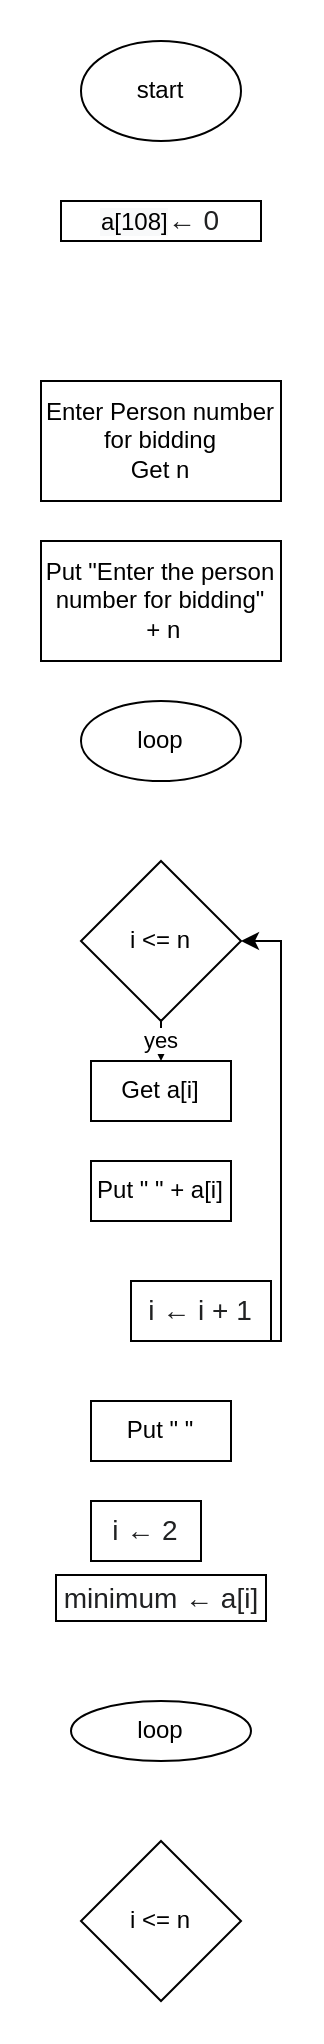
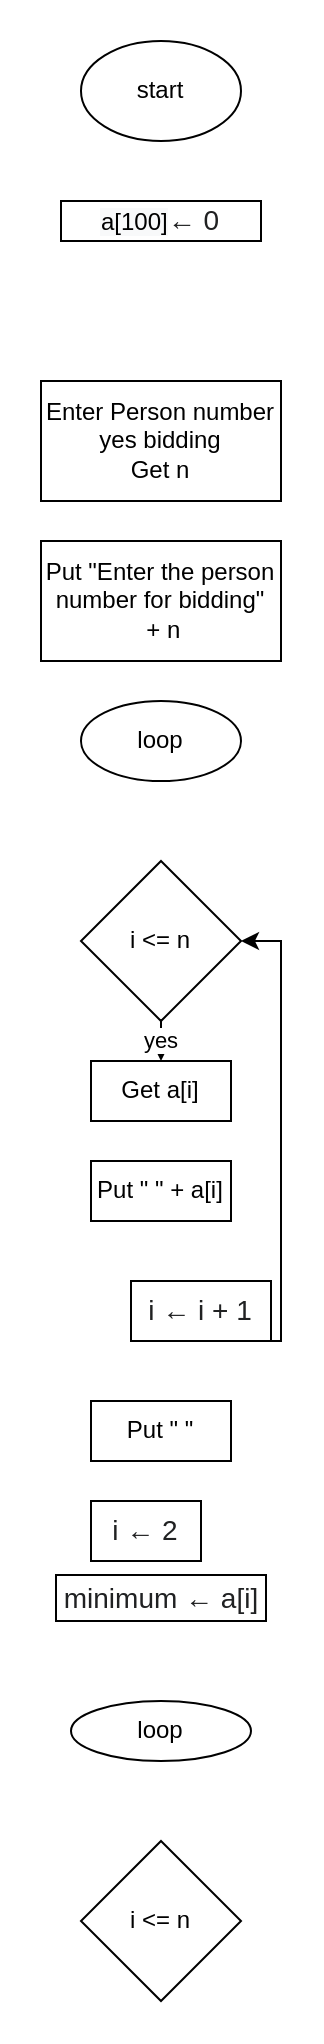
node "a[108]← 0": label "a[108]← 0" -> "a[100]← 0"
node "Enter Person number for bidding Get n": label "Enter Person number for bidding Get n" -> "Enter Person number yes bidding Get n"
